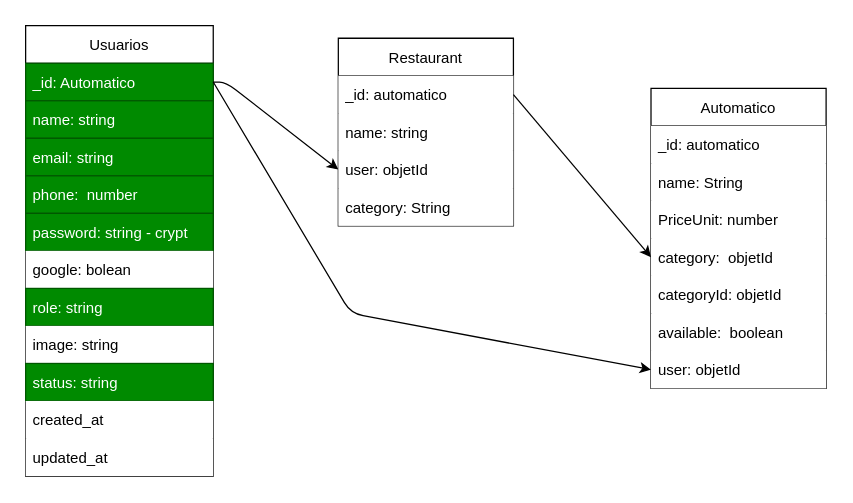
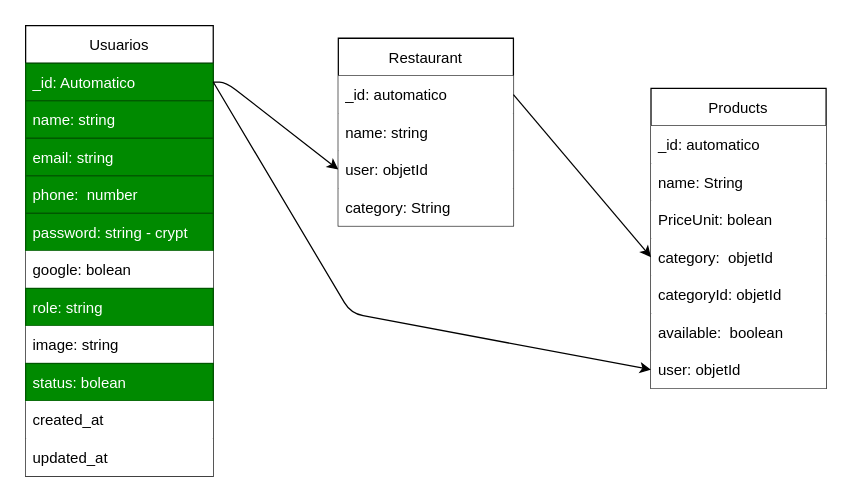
node "Automatico": label "Automatico" -> "Products"
node "PriceUnit: number": label "PriceUnit: number" -> "PriceUnit: bolean"
node "status: string": label "status: string" -> "status: bolean"
